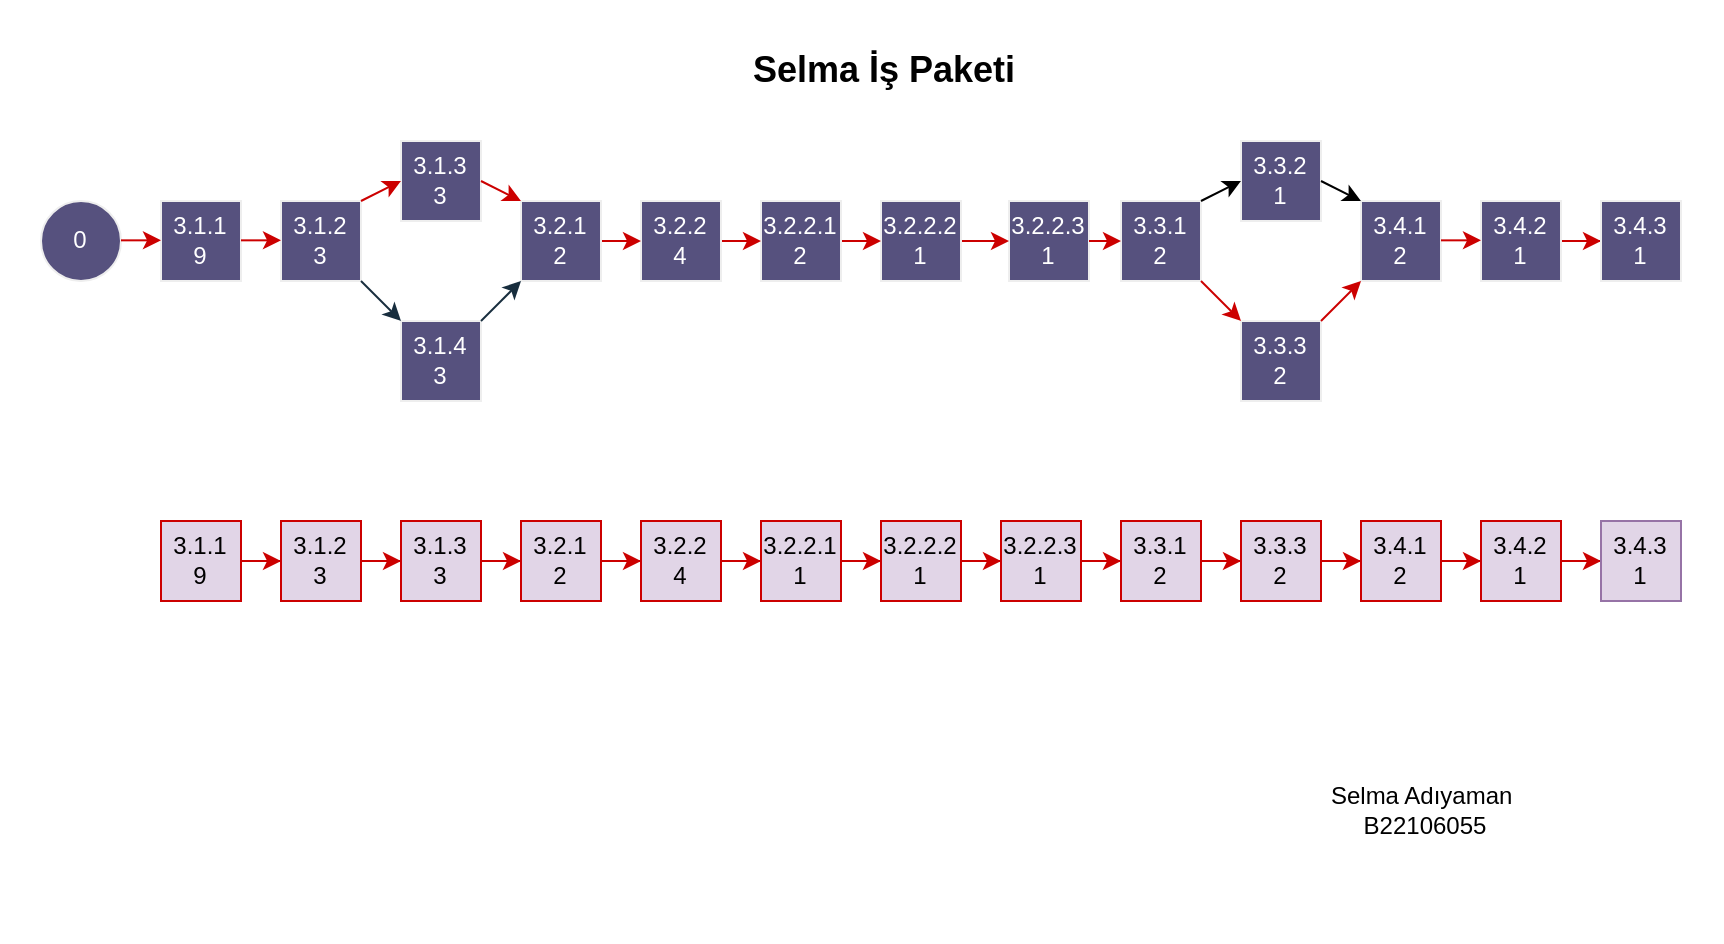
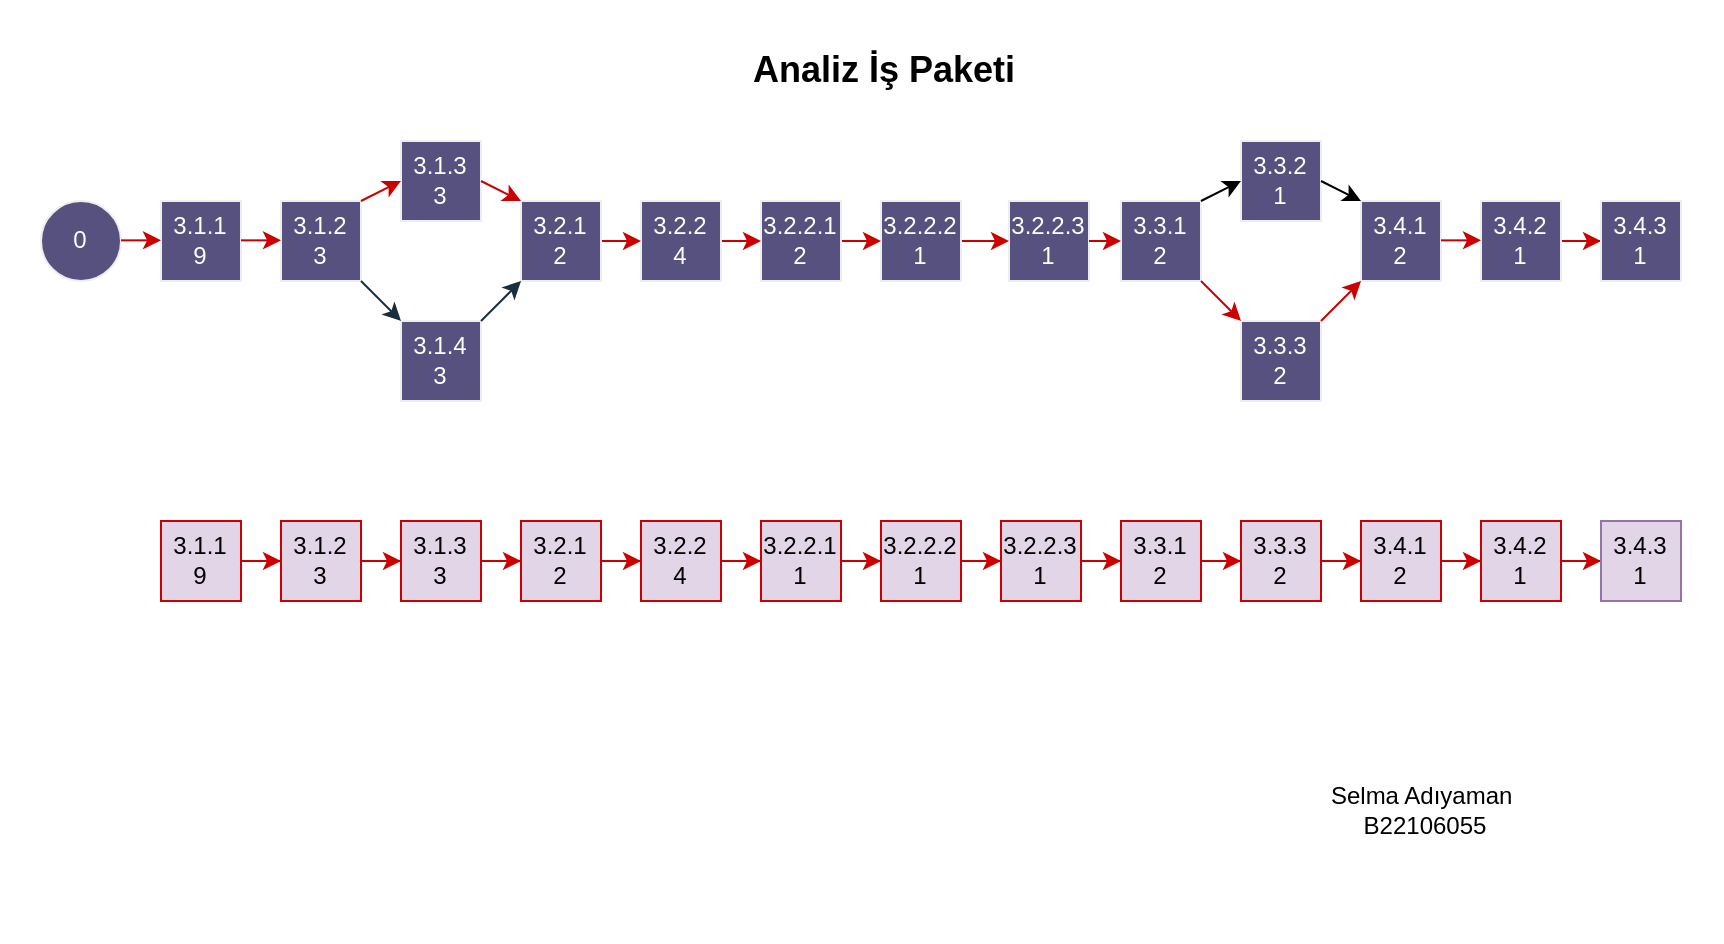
node "Selma İş Paketi": label "Selma İş Paketi" -> "Analiz İş Paketi"
